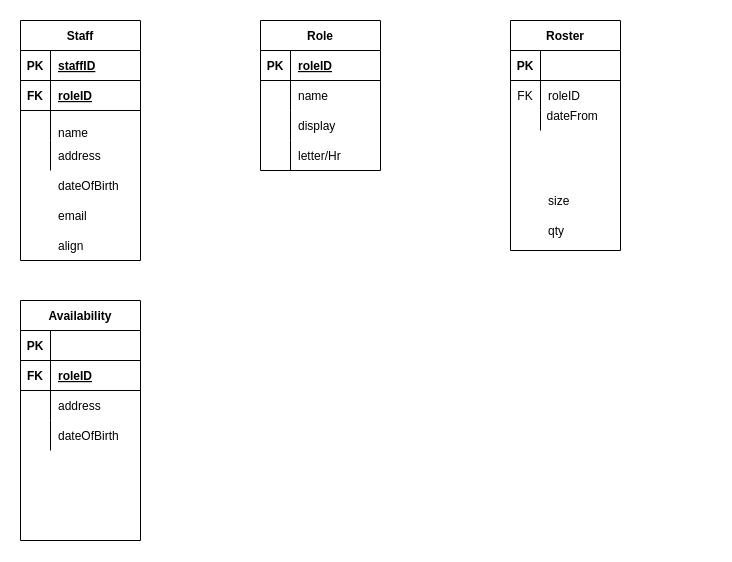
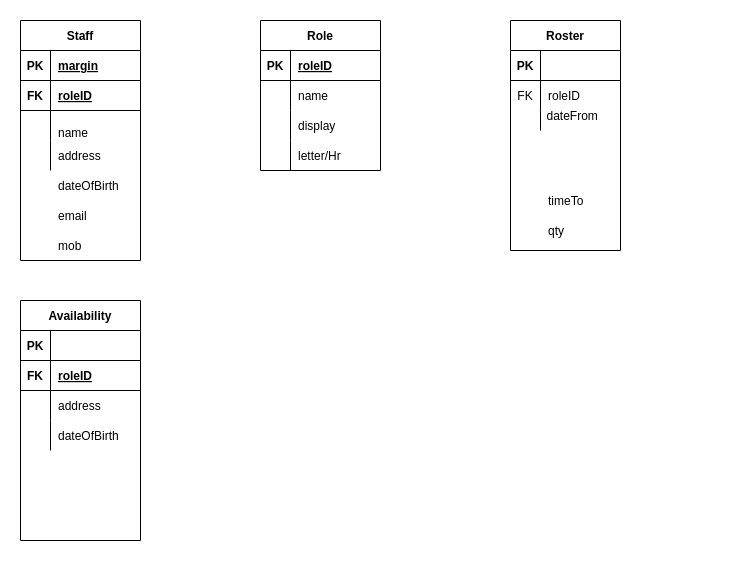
node "staffID": label "staffID" -> "margin"
node "size": label "size" -> "timeTo"
node "align": label "align" -> "mob"
